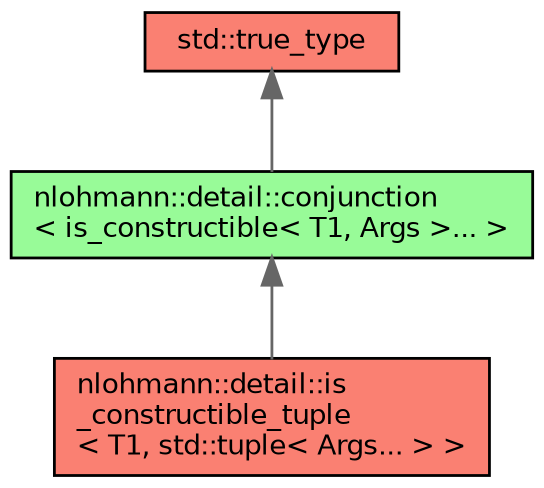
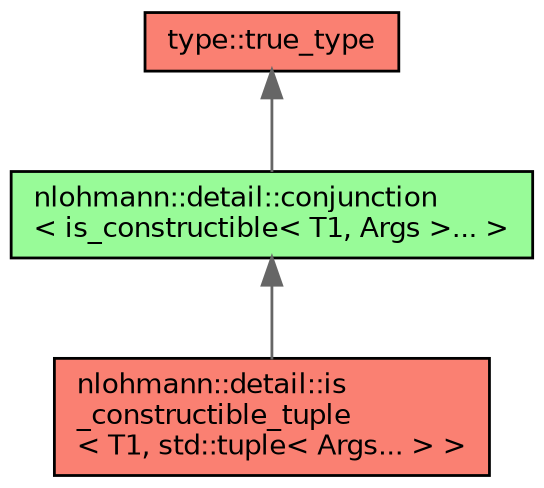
node "std::true_type": label "std::true_type" -> "type::true_type"
